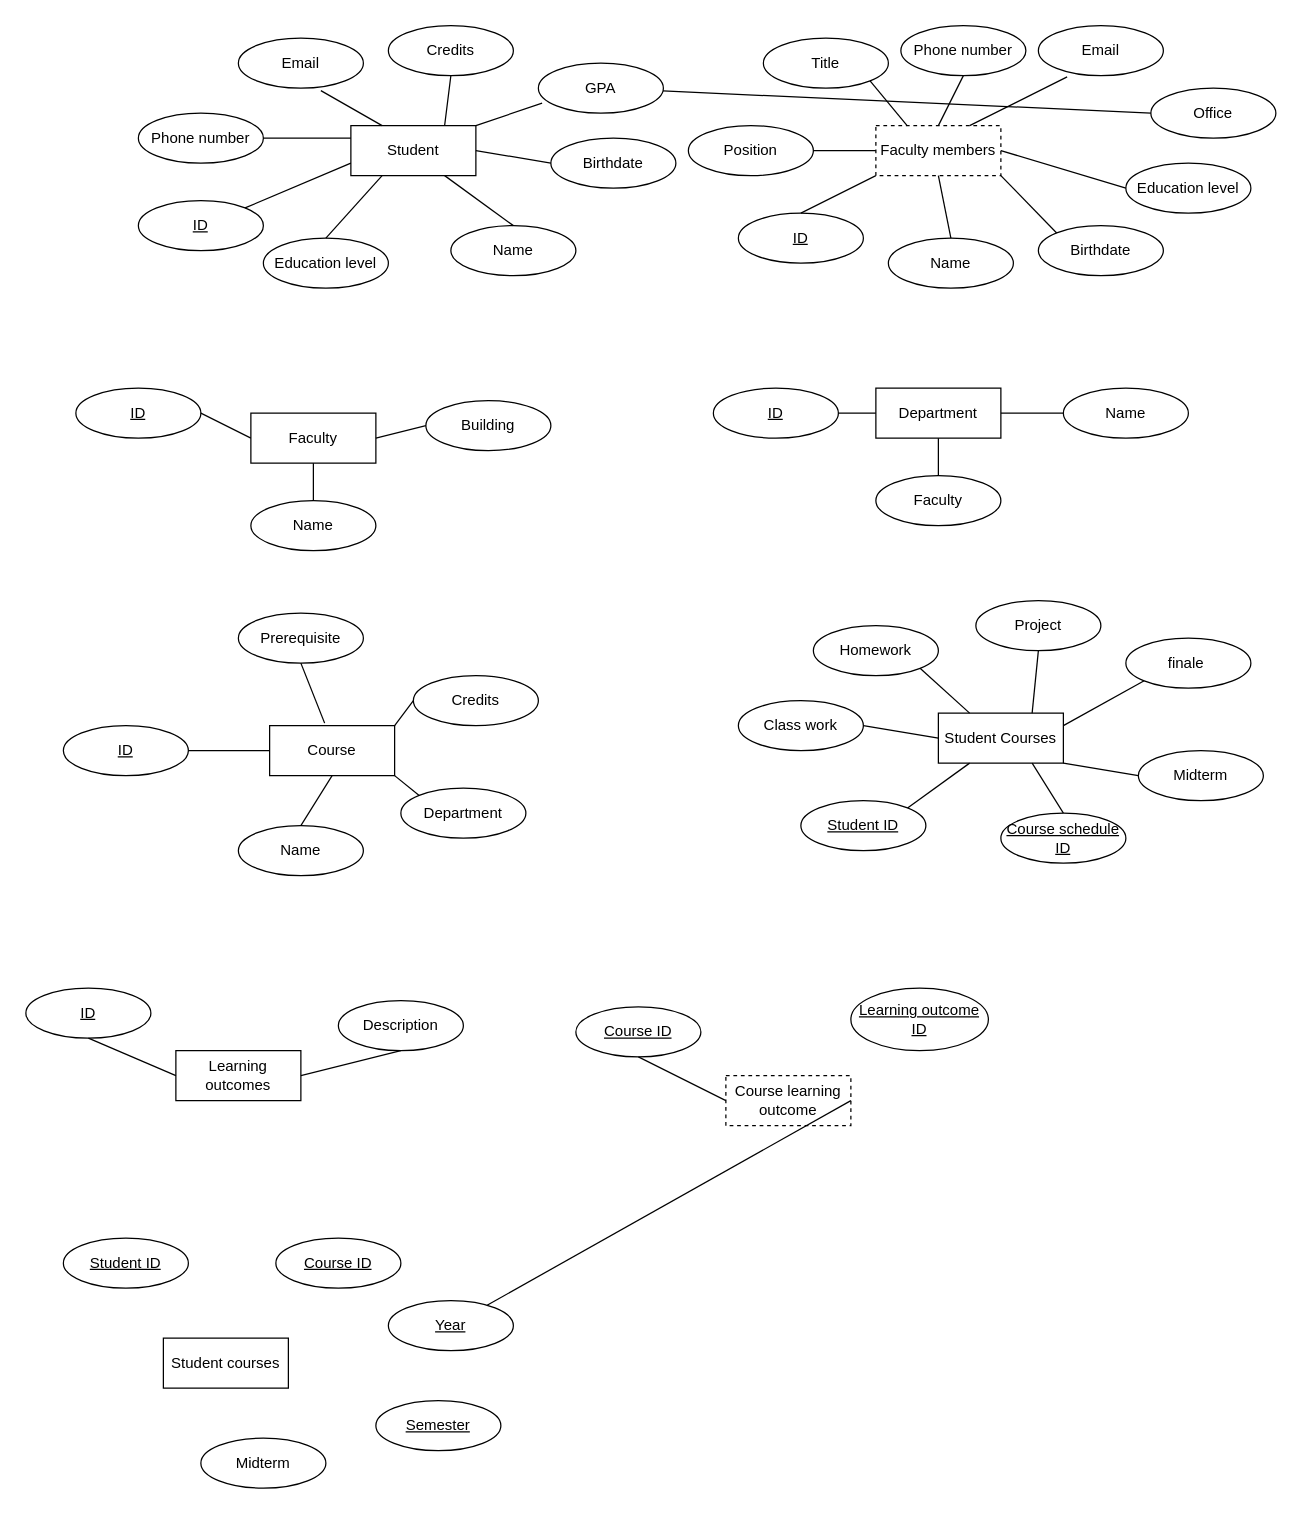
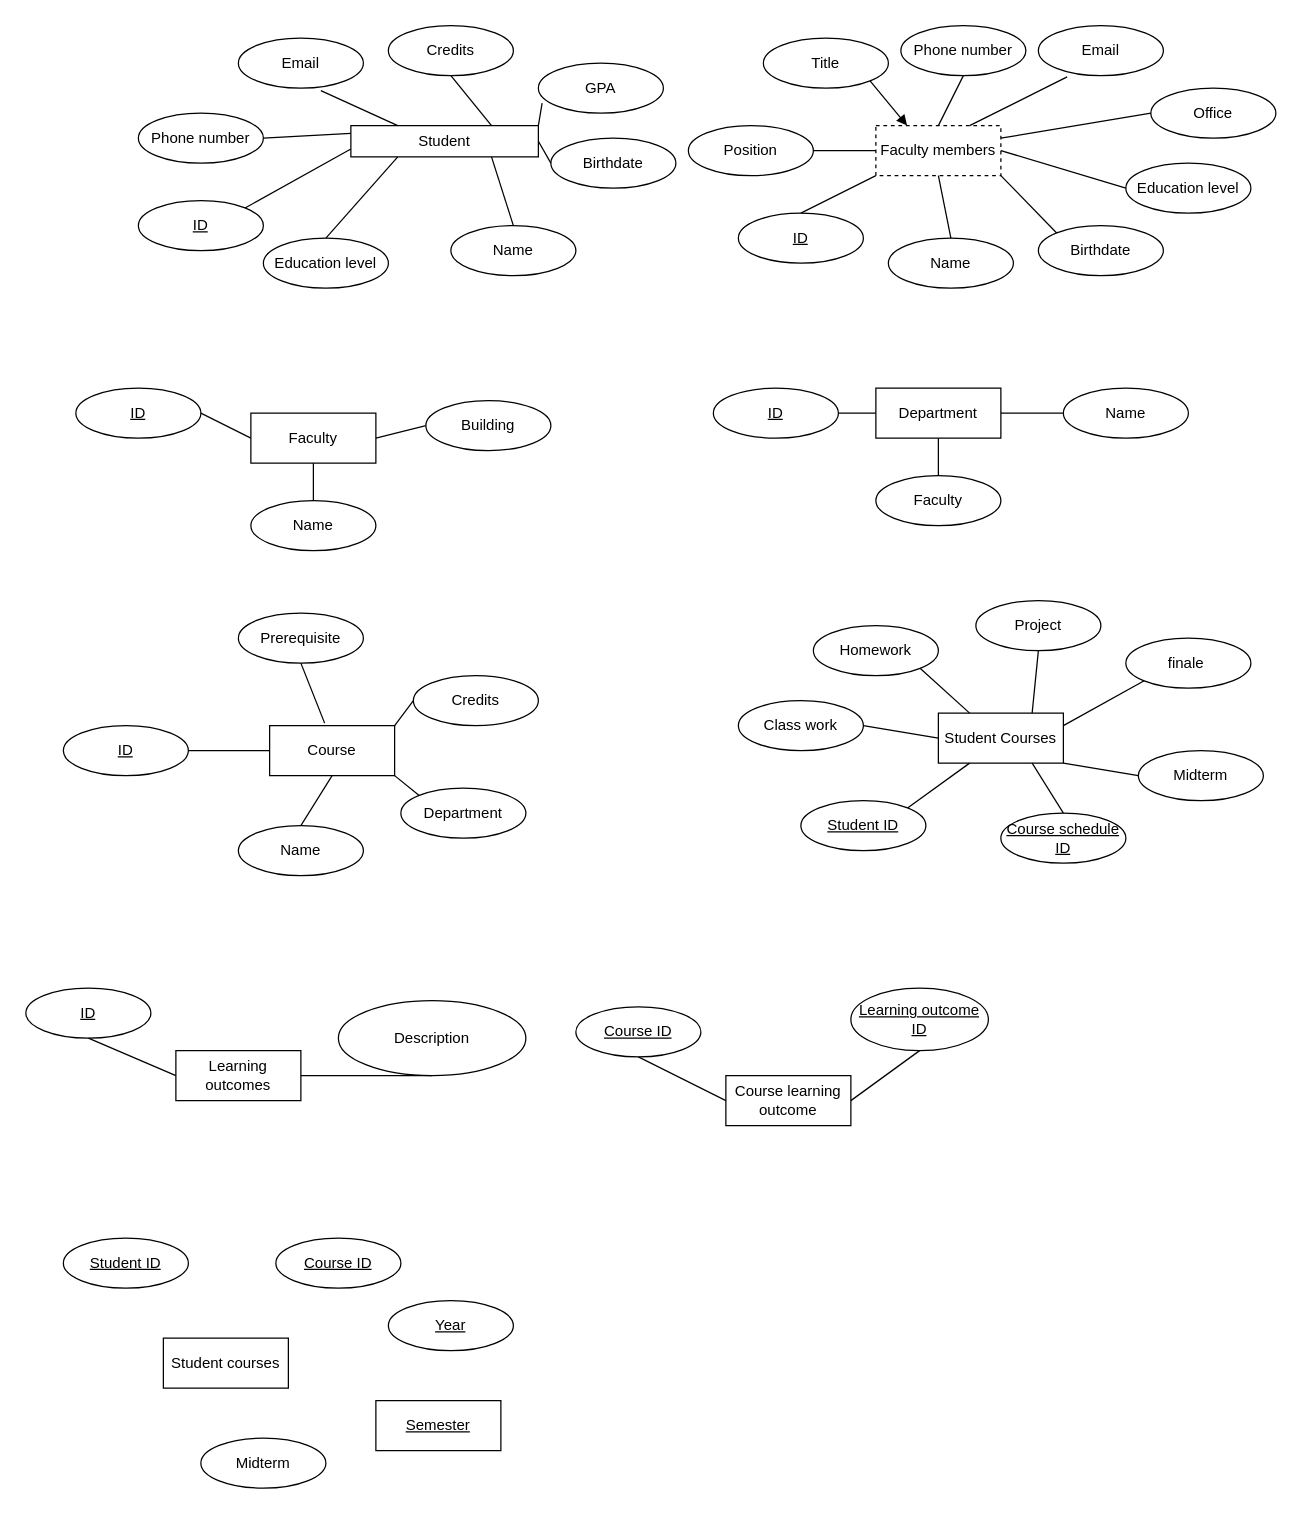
edge "GPA" -- "Office": now "Faculty members" -- "Office"
edge "Title" -- "Faculty members": arrowhead none -> block
node "Student": size 125x50 -> 188x31
node "Description": size 125x50 -> 188x75
node "Course learning outcome": style dashed -> solid
edge "Course learning outcome" -- "Year": now "Course learning outcome" -- "Learning outcome ID"
node "Semester": shape ellipse -> rectangle
